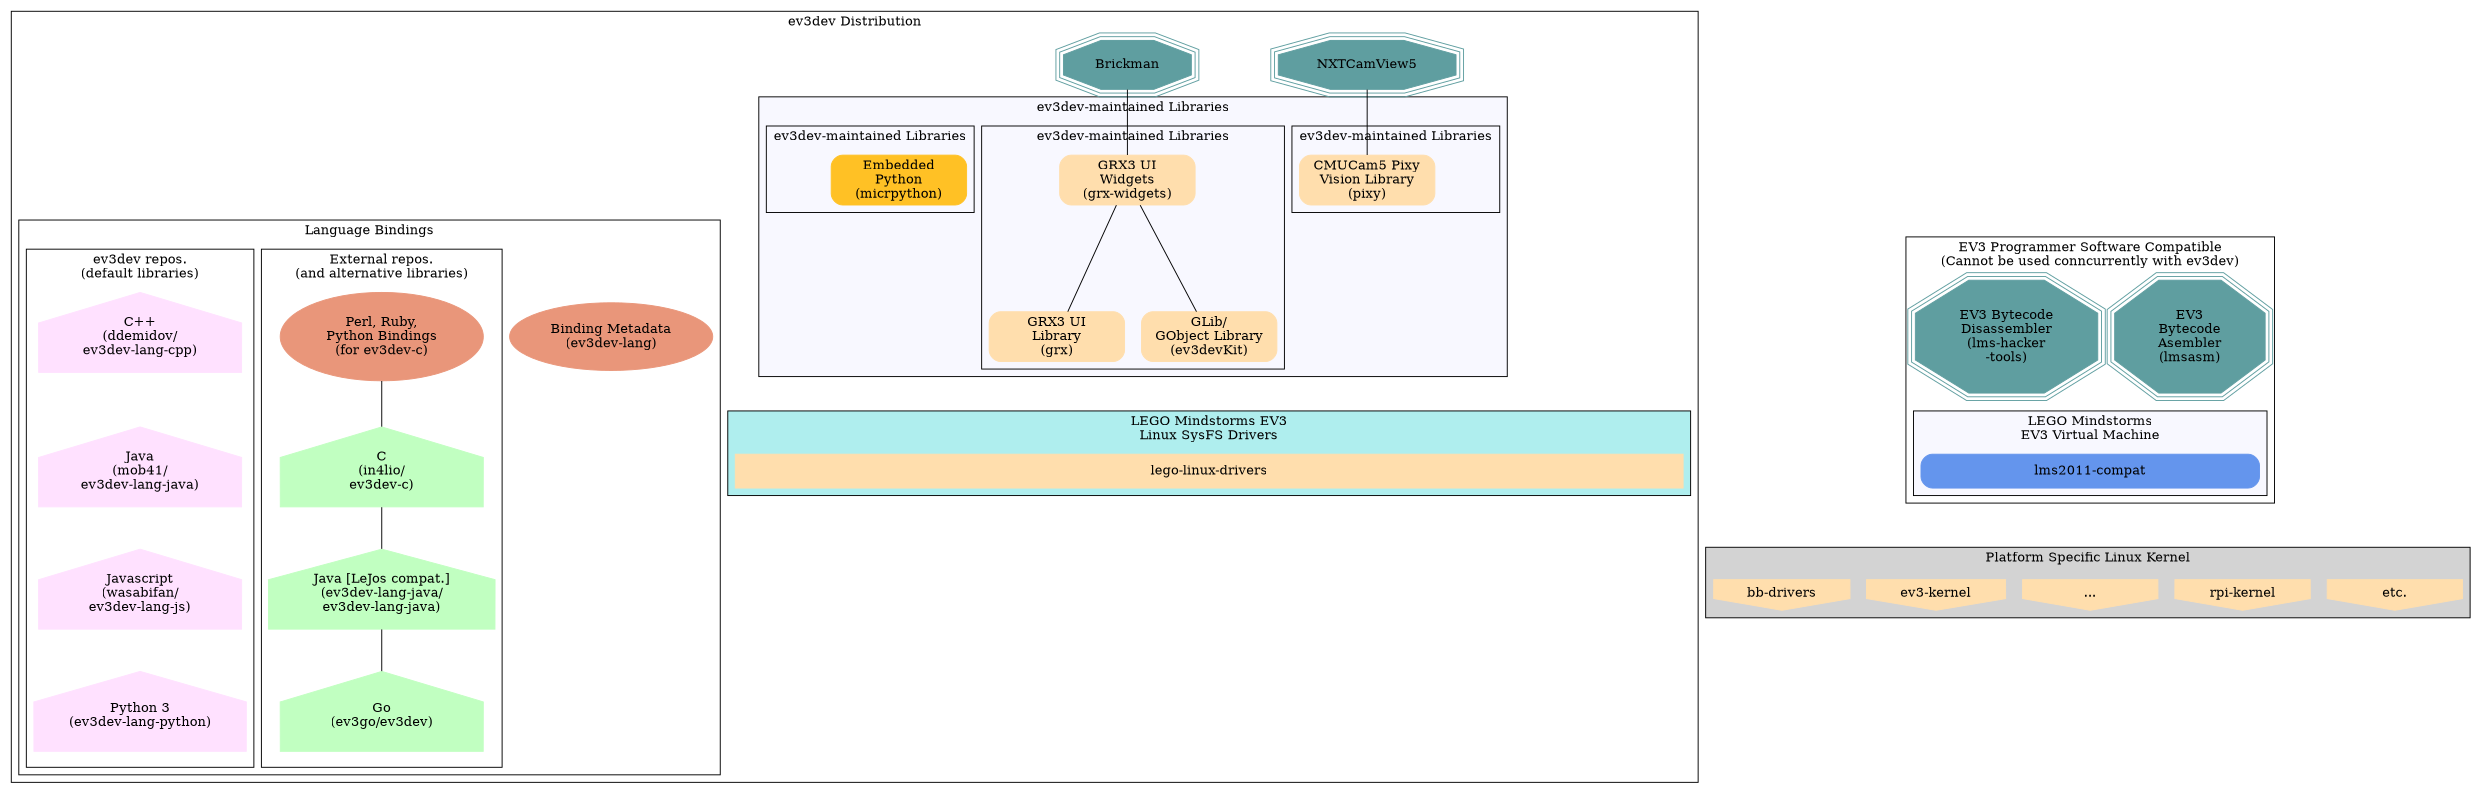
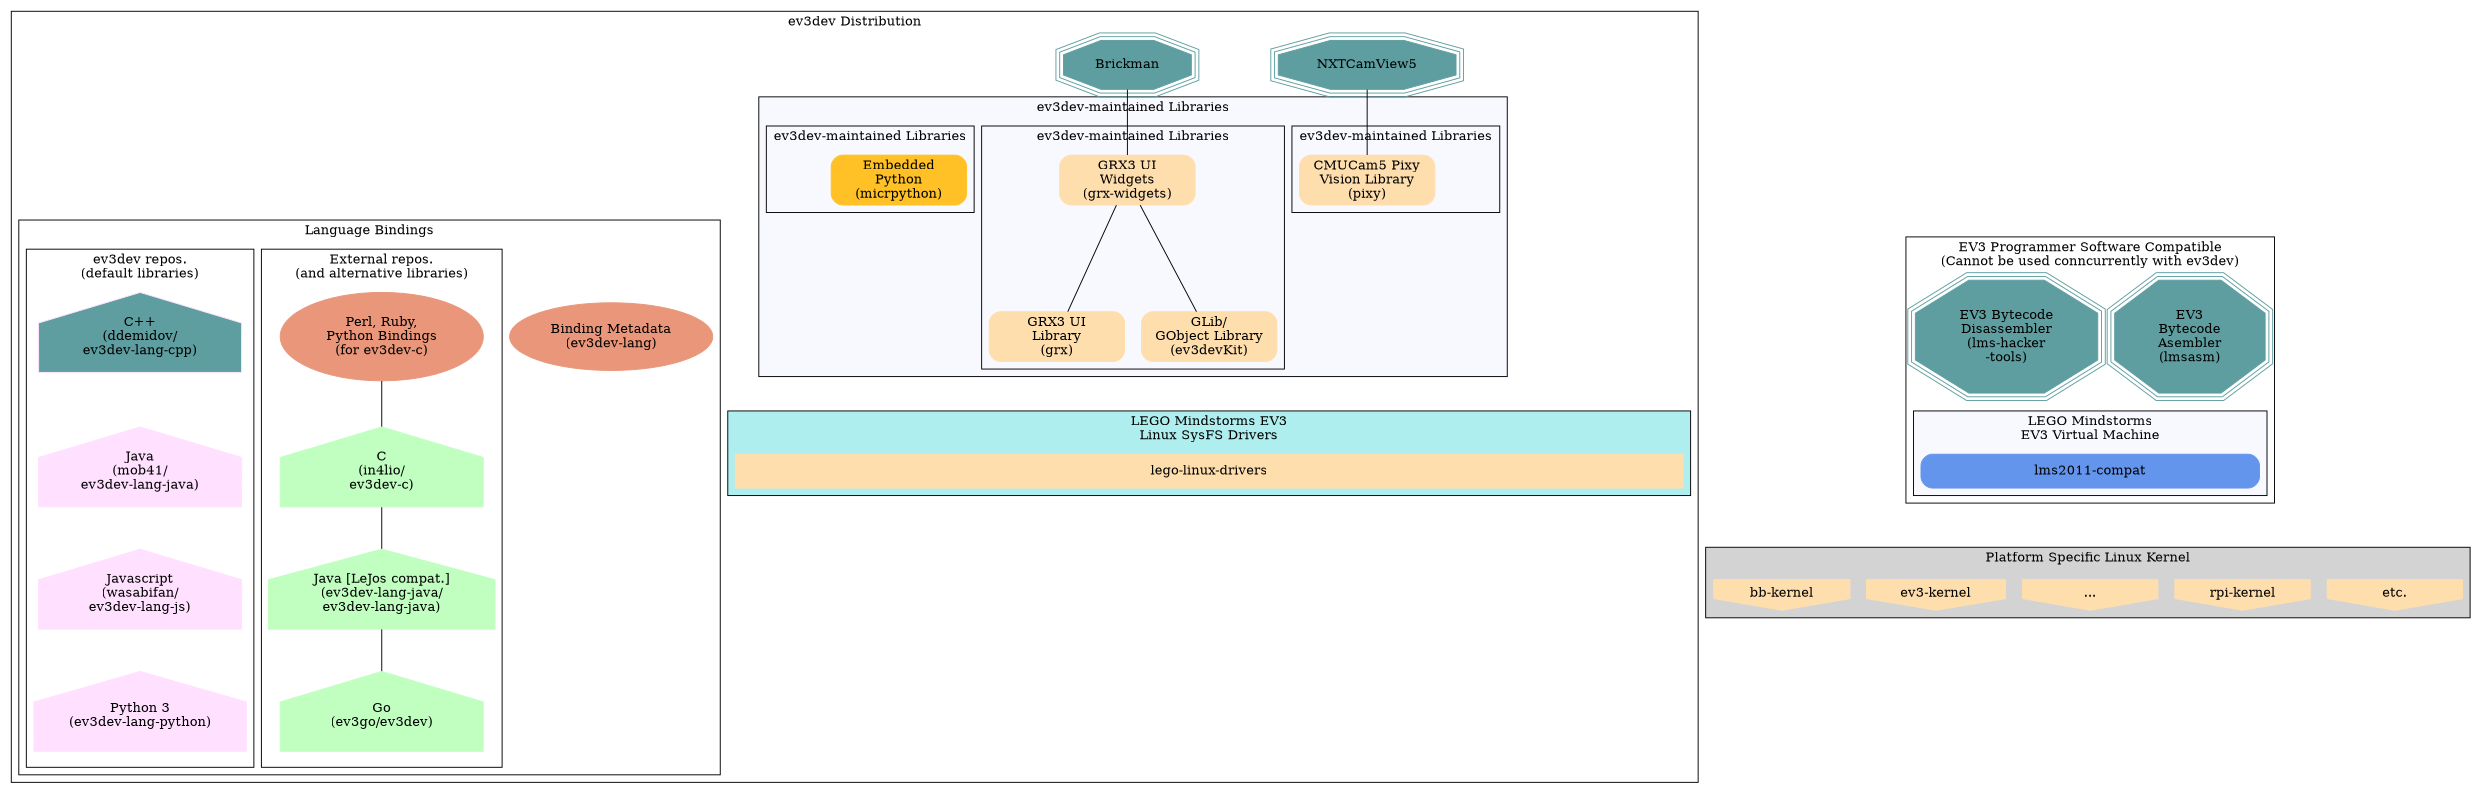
node "C++ (ddemidov/ ev3dev-lang-cpp)": fillcolor thistle1 -> cadetblue
node "bb-drivers": label "bb-drivers" -> "bb-kernel"
